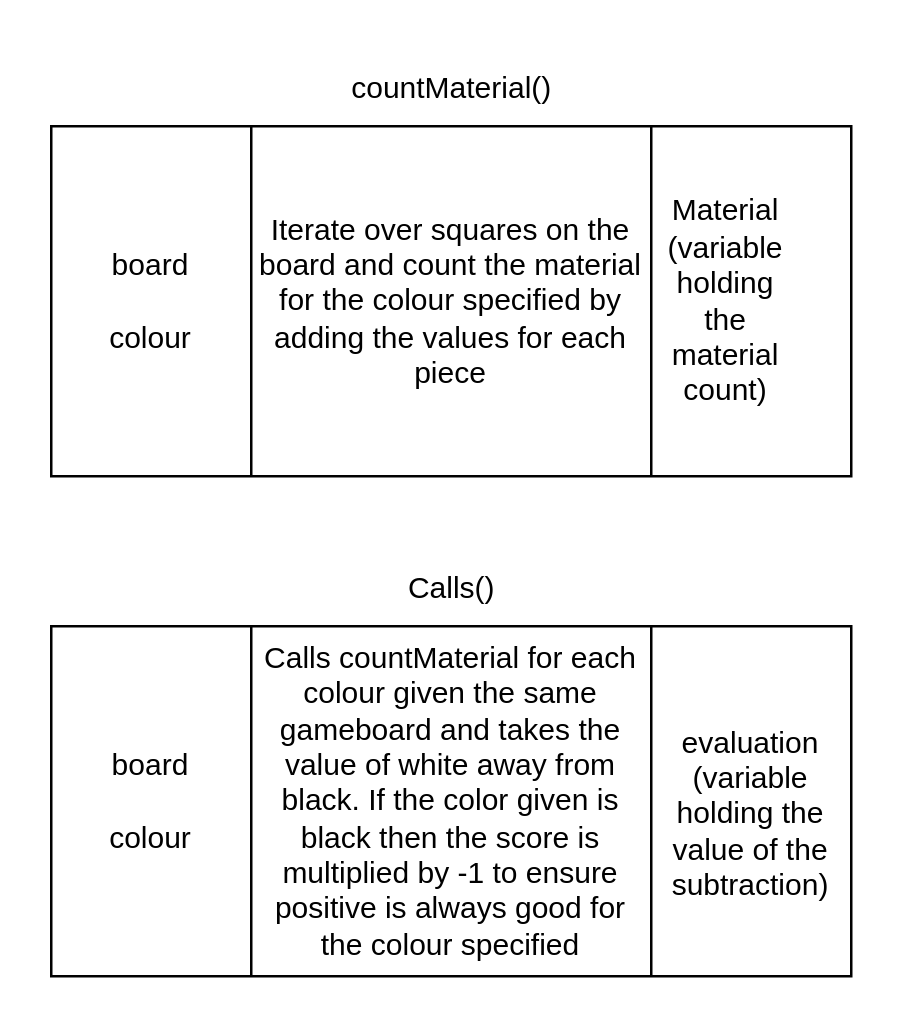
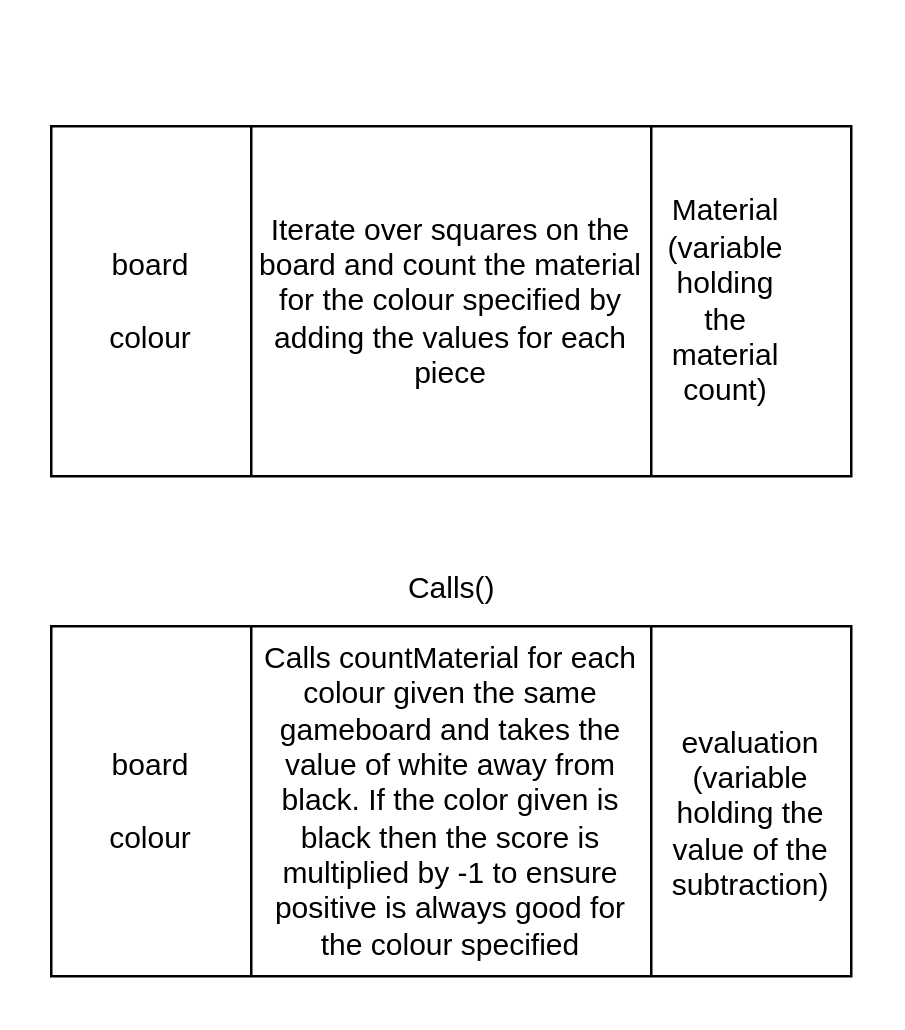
node "countMaterial()": removed
